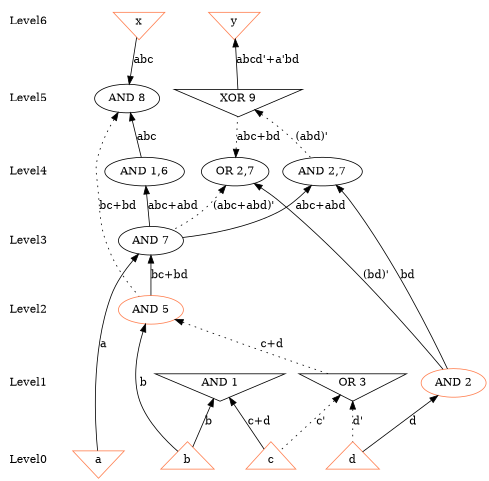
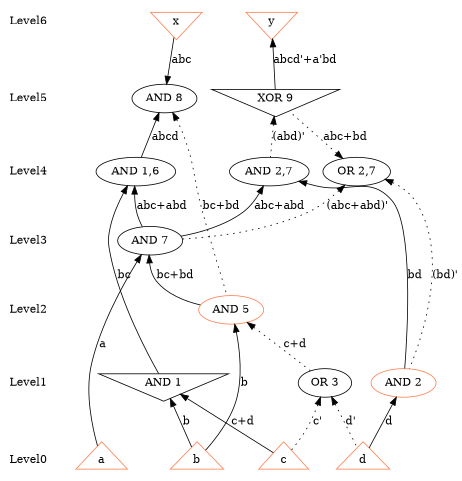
edge "AND 1,6" -> "AND 8": label "abc" -> "abcd"
edge "AND 2" -> "OR 2,7": style solid -> dotted
edge "AND 1" -> "AND 1,6": added, label "bc"
node "OR 3": shape invtriangle -> ellipse
node "a": shape invtriangle -> triangle
